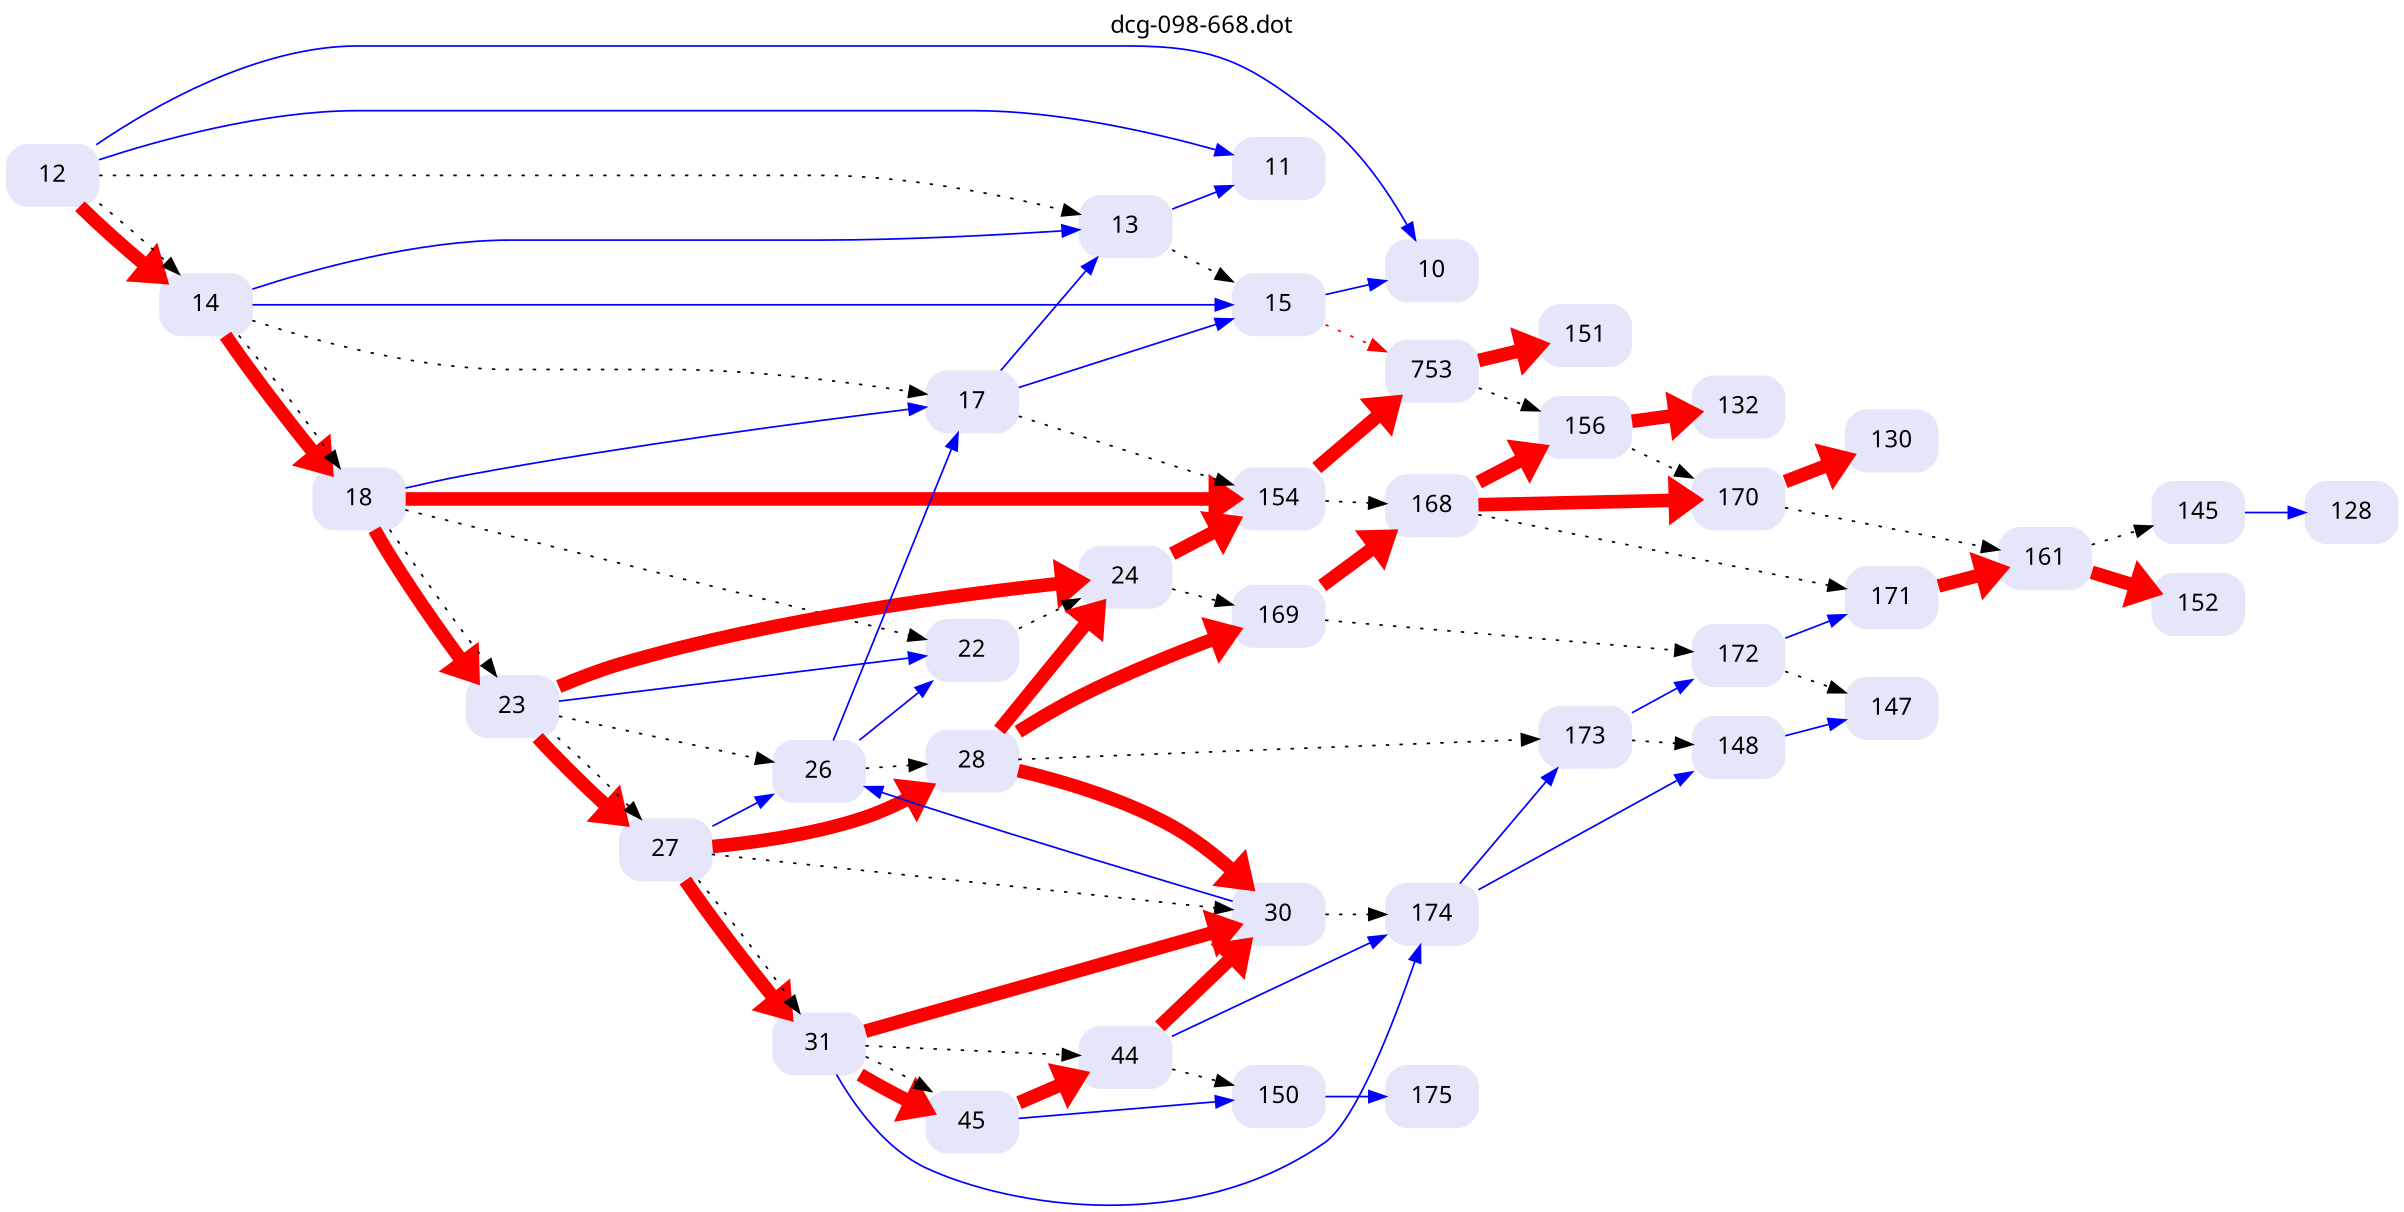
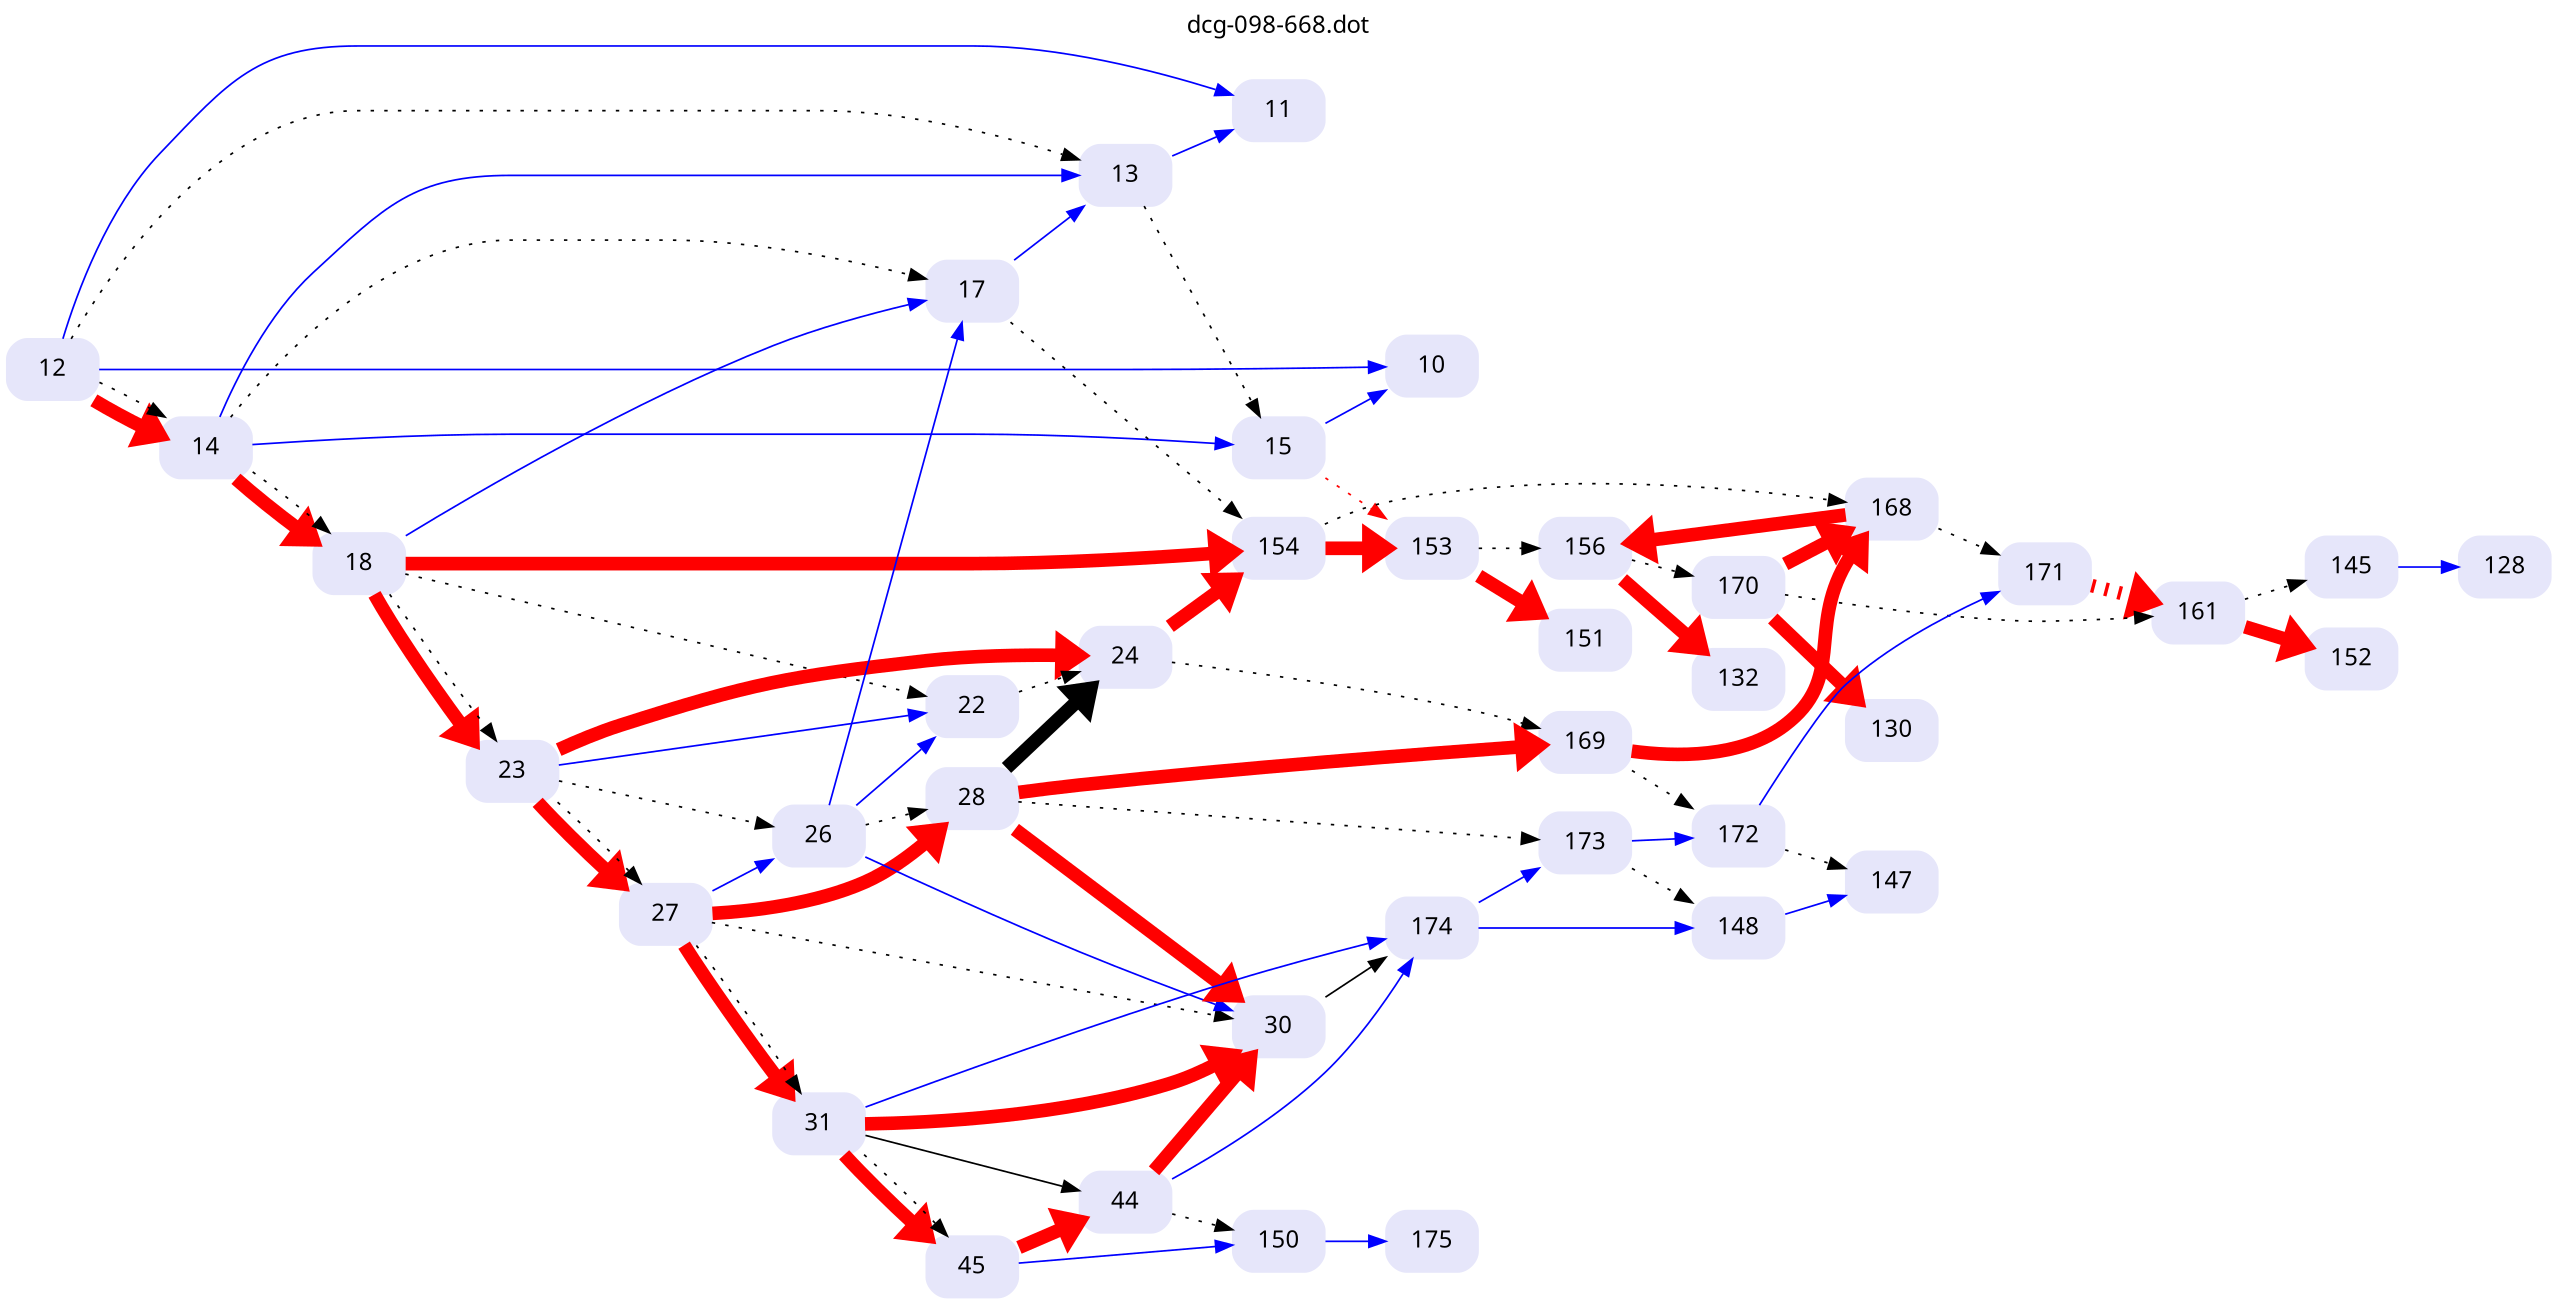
edge "17" -> "15": removed
node "753": label "753" -> "153"
edge "168" -> "170": reversed
edge "171" -> "161": style solid -> dotted
edge "28" -> "24": color red -> black
edge "30" -> "26": reversed
edge "30" -> "174": style dotted -> solid
edge "31" -> "44": style dotted -> solid
